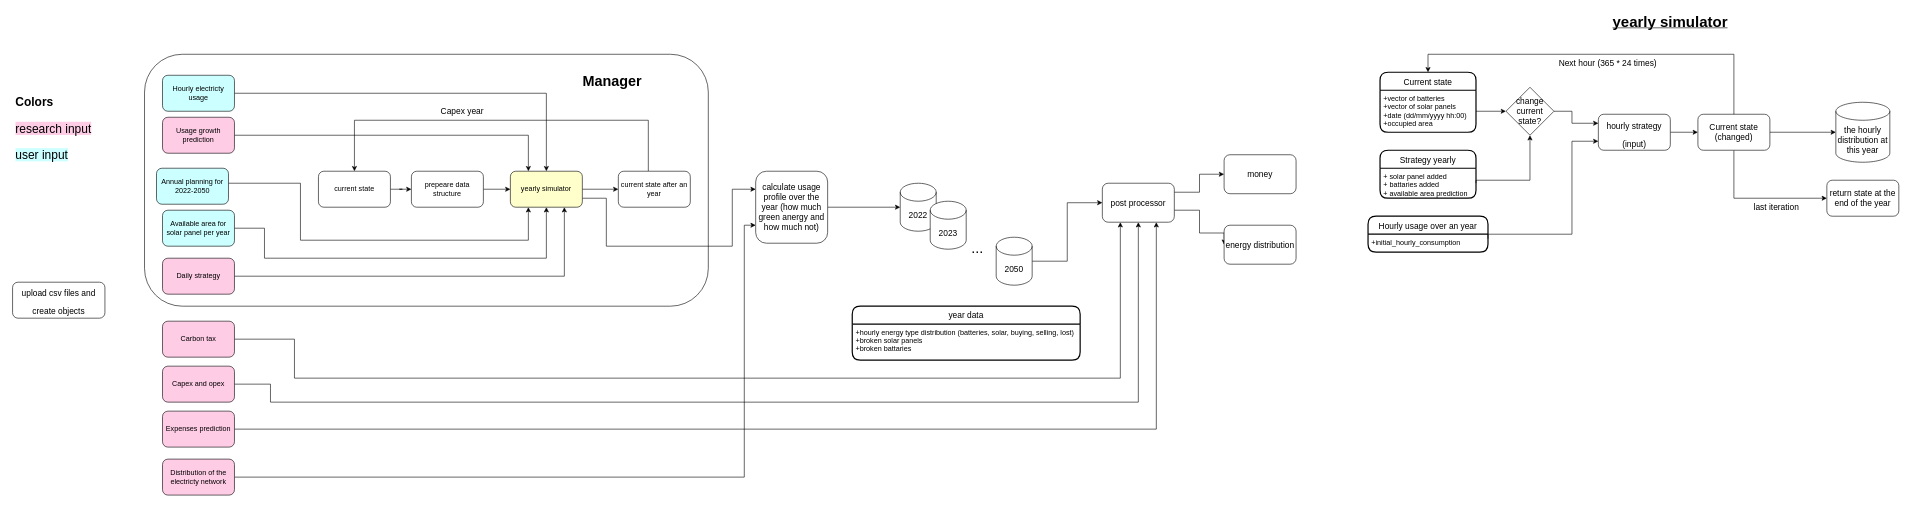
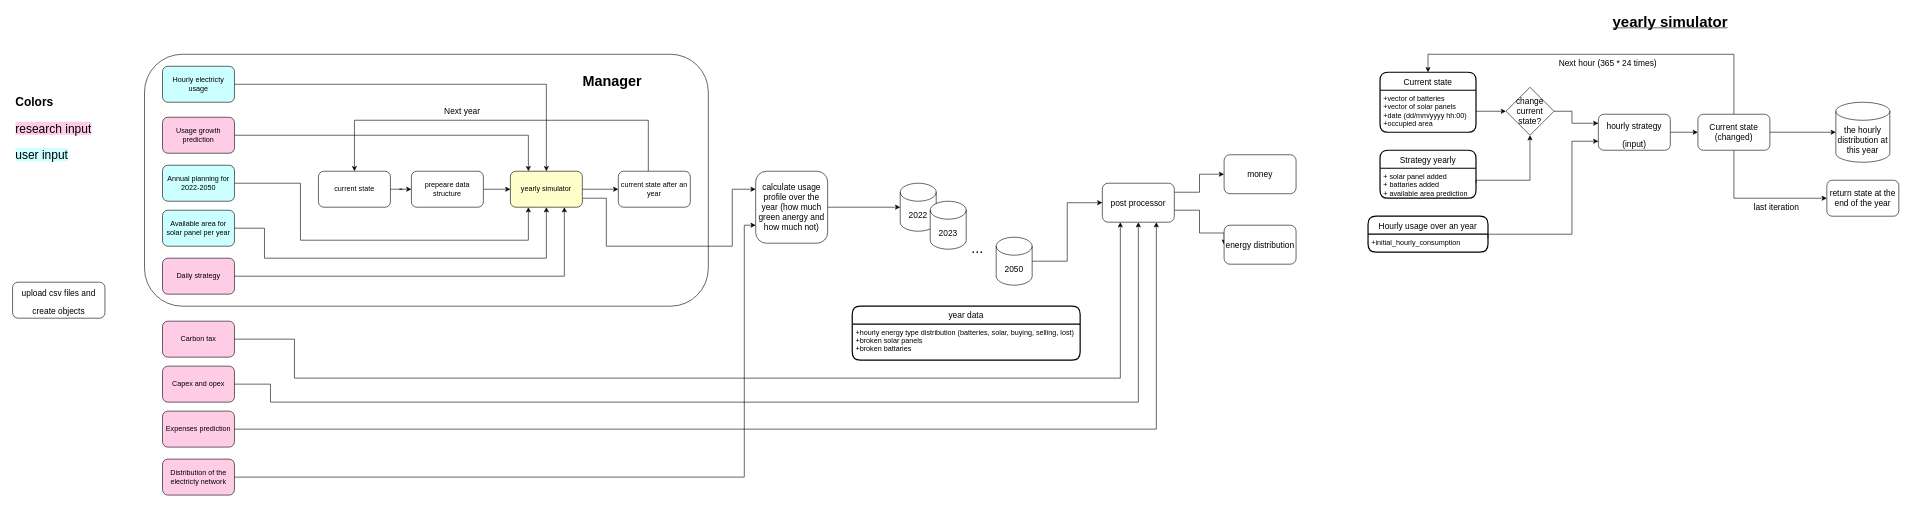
node "Hourly electricty usage": moved (198, 93) -> (198, 84)
node "Capex year": label "Capex year" -> "Next year"
node "Annual planning for 2022-2050": moved (192, 186) -> (198, 183)
